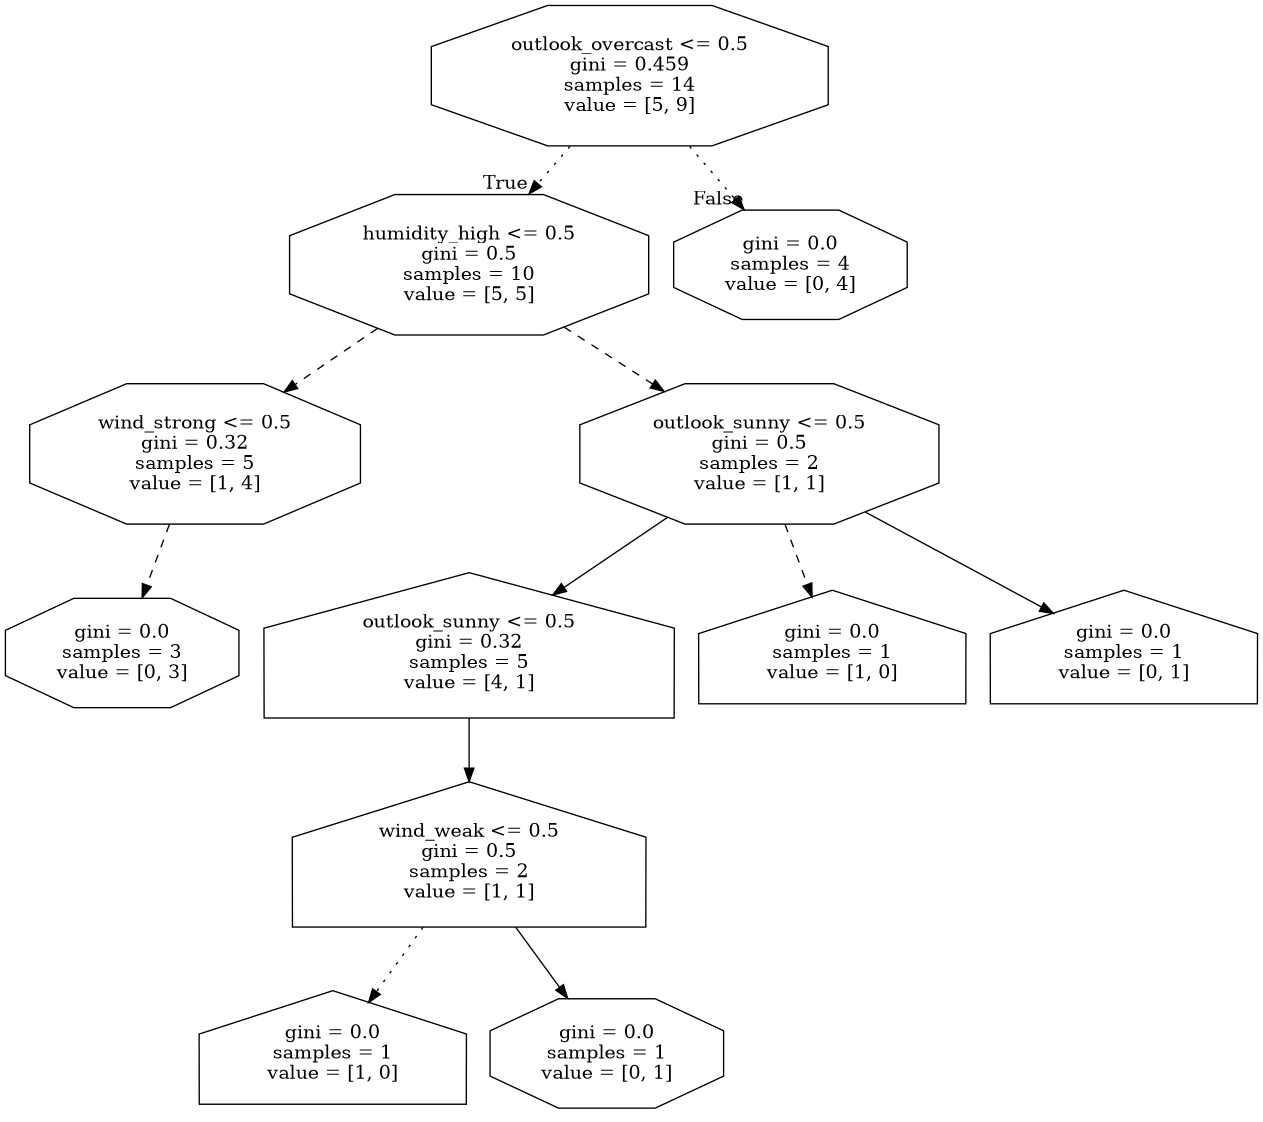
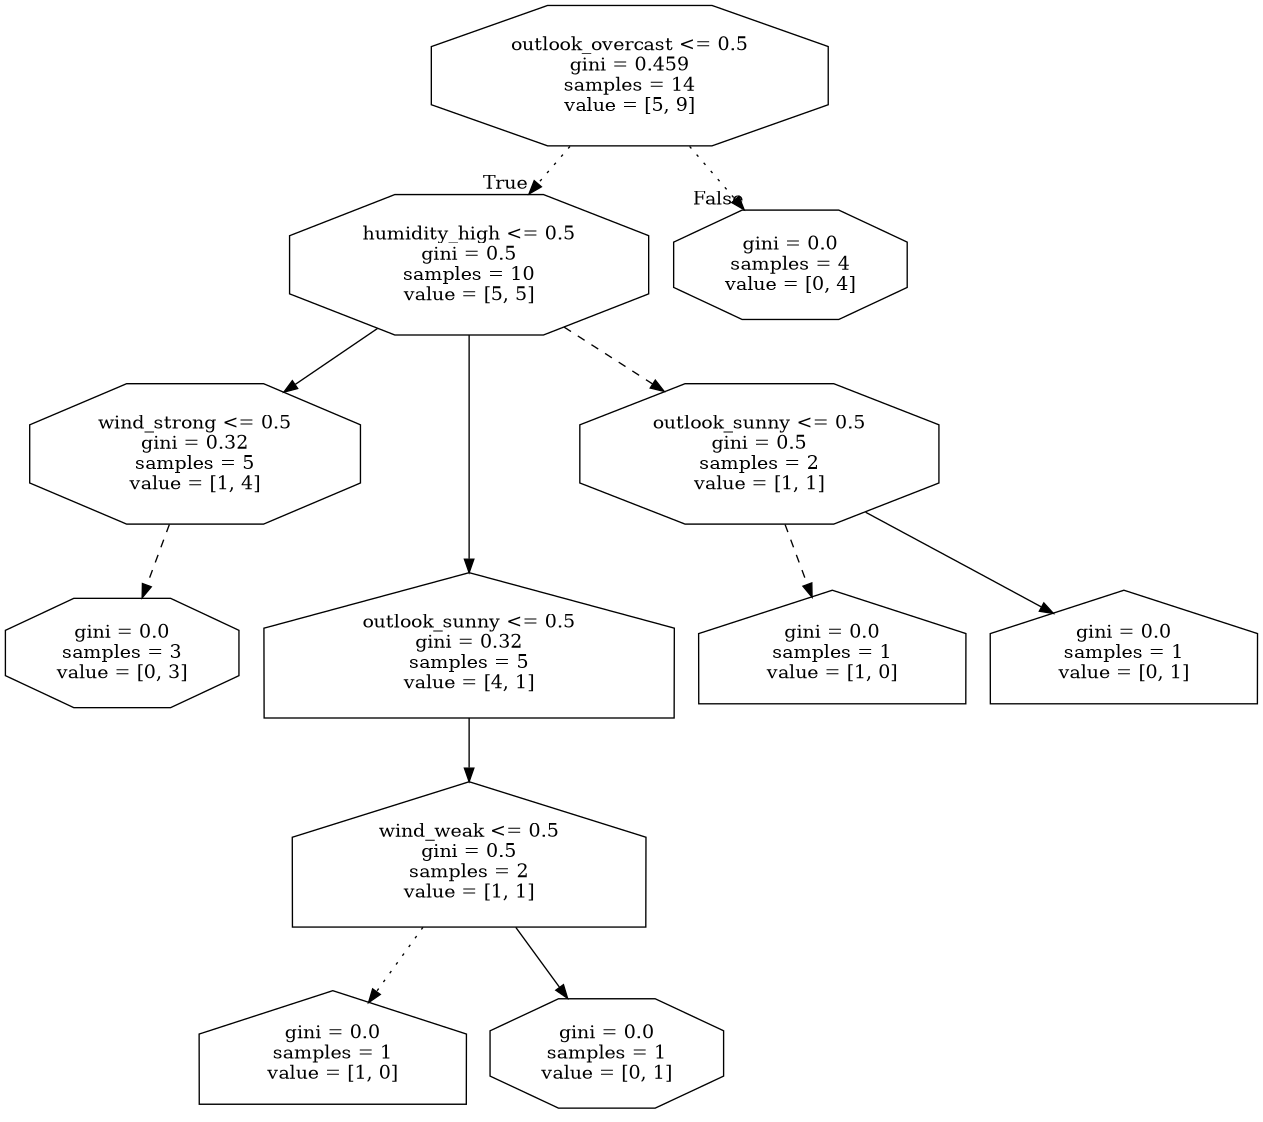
edge "humidity_high <= 0.5 gini = 0.5 samples = 10 value = [5, 5]" -> "wind_strong <= 0.5 gini = 0.32 samples = 5 value = [1, 4]": style dashed -> solid
edge "outlook_sunny <= 0.5 gini = 0.5 samples = 2 value = [1, 1]" -> "outlook_sunny <= 0.5 gini = 0.32 samples = 5 value = [4, 1]": now "humidity_high <= 0.5 gini = 0.5 samples = 10 value = [5, 5]" -> "outlook_sunny <= 0.5 gini = 0.32 samples = 5 value = [4, 1]"
